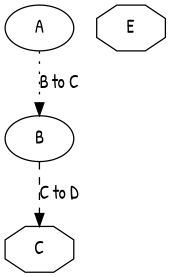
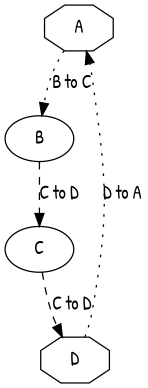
node "A": shape ellipse -> octagon
node "E": removed
node "C": shape octagon -> ellipse
node "D": added
